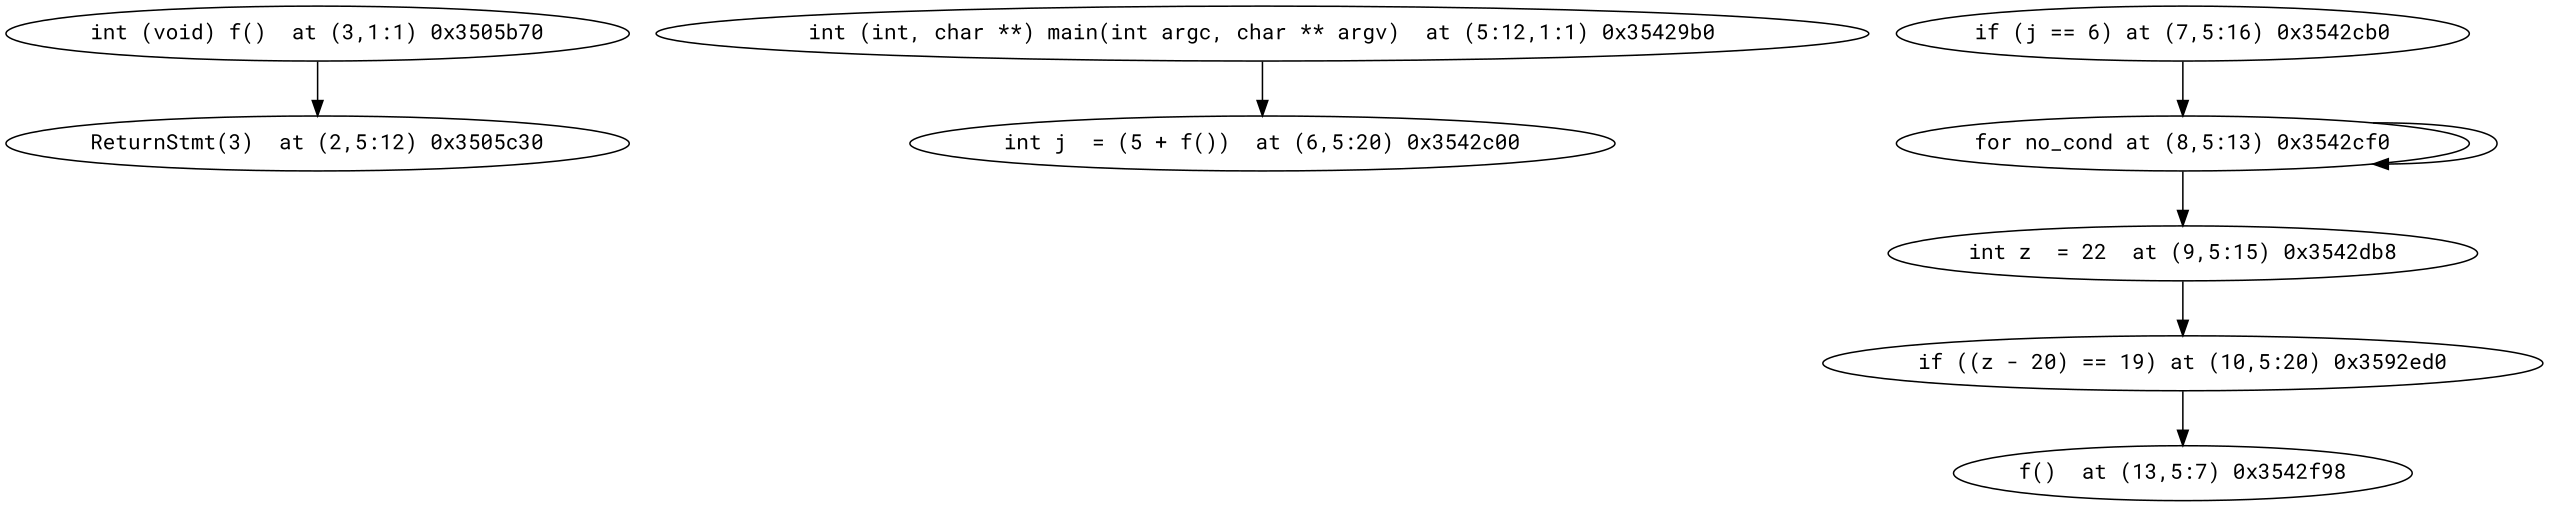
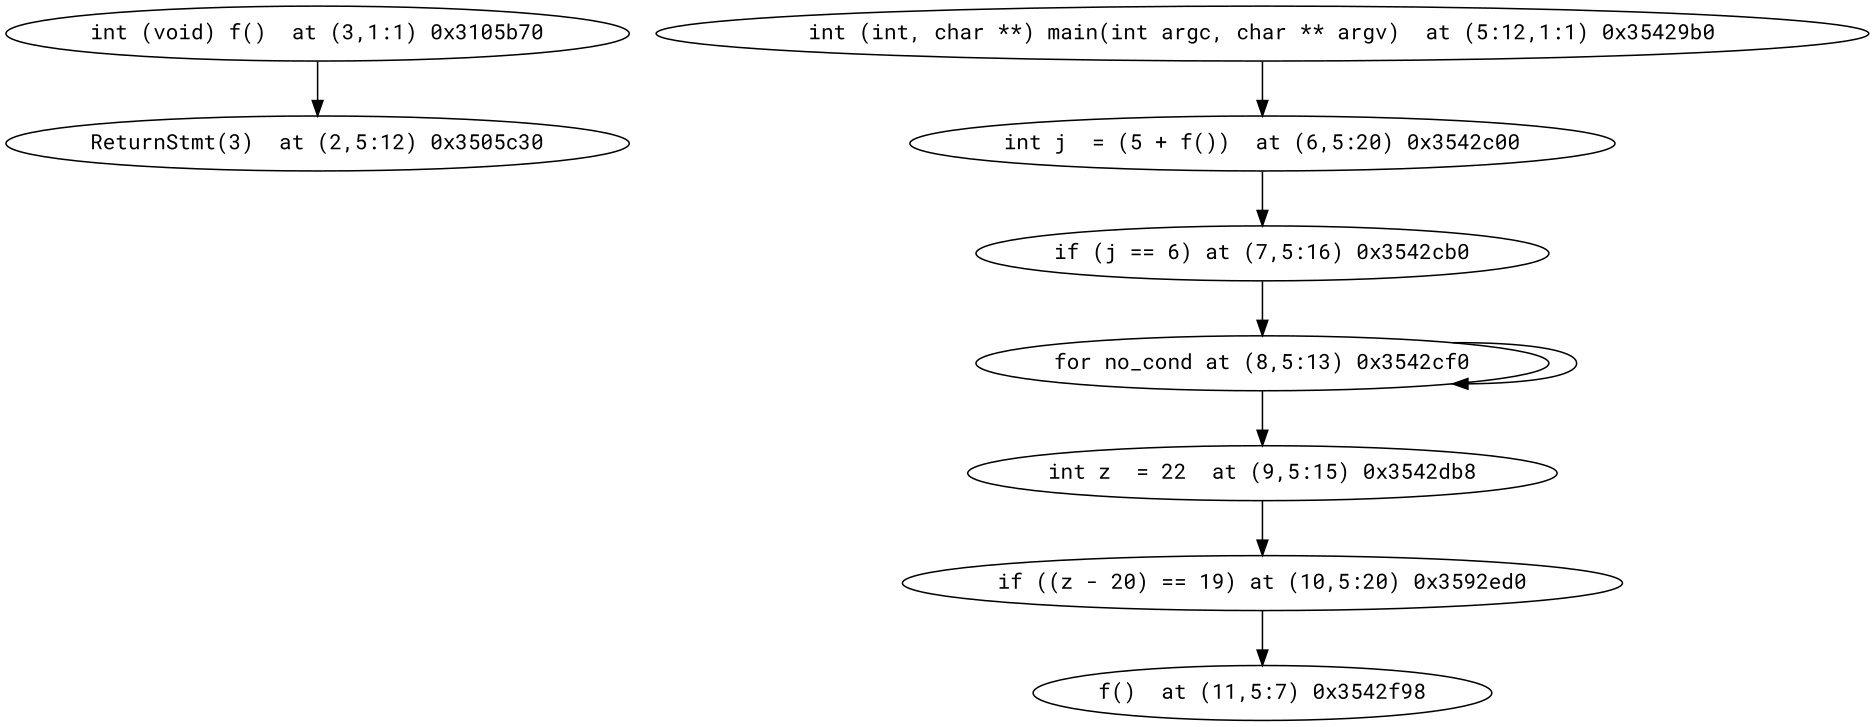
node "int (void) f()  at (3,1:1) 0x3505b70": label "int (void) f()  at (3,1:1) 0x3505b70" -> "int (void) f()  at (3,1:1) 0x3105b70"
edge "int j  = (5 + f())  at (6,5:20) 0x3542c00" -> "if (j == 6) at (7,5:16) 0x3542cb0": added
node "f()  at (13,5:7) 0x3542f98": label "f()  at (13,5:7) 0x3542f98" -> "f()  at (11,5:7) 0x3542f98"
